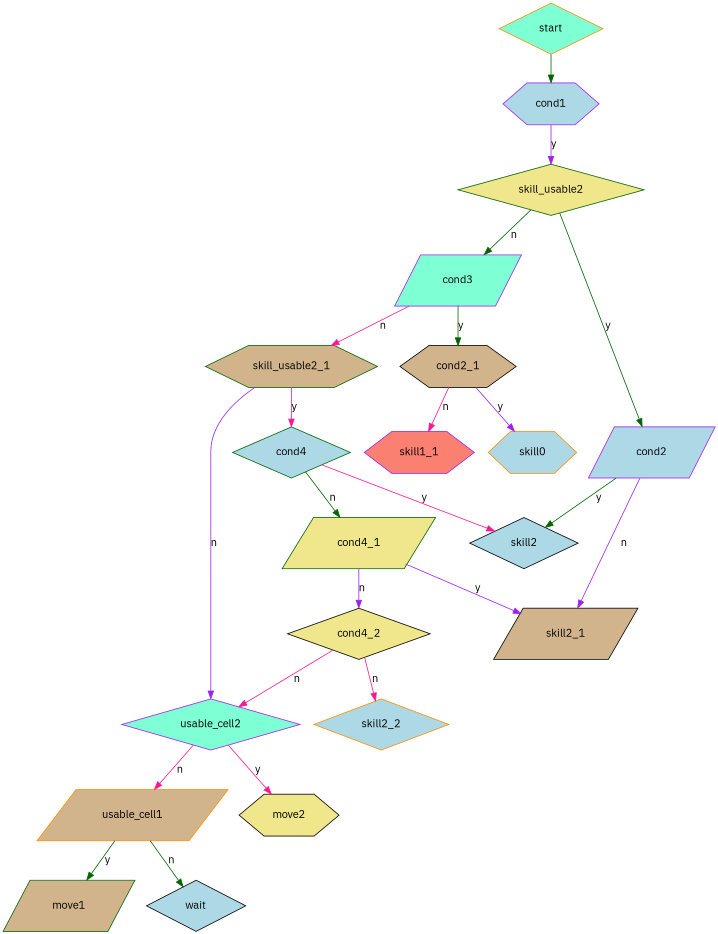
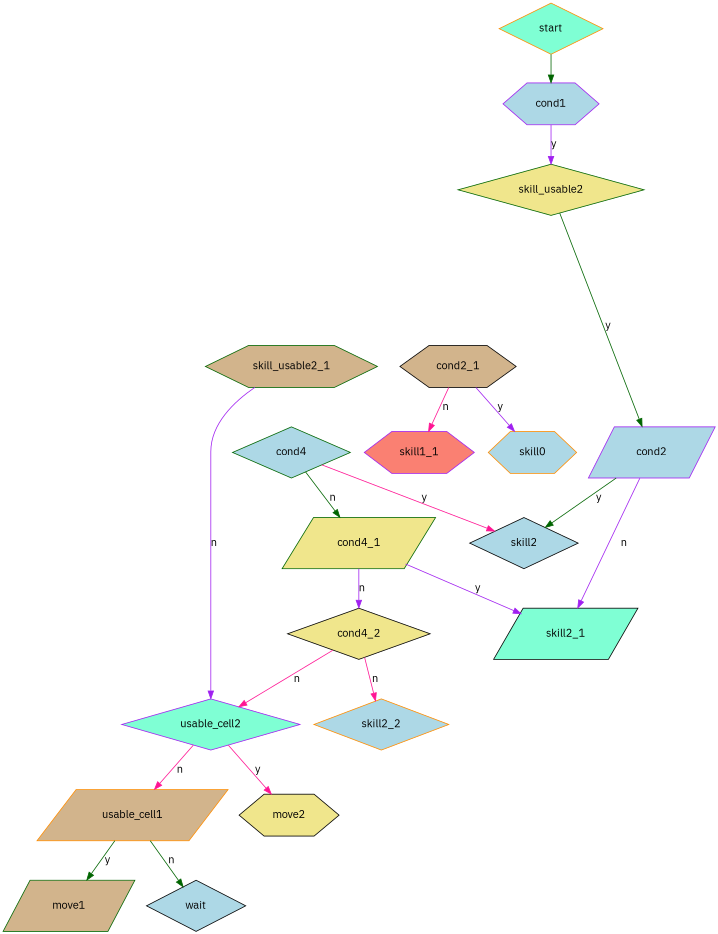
node "cond3": removed
edge "skill_usable2_1" -> "cond4": removed, label "y"
node "skill2_1": fillcolor tan -> aquamarine
